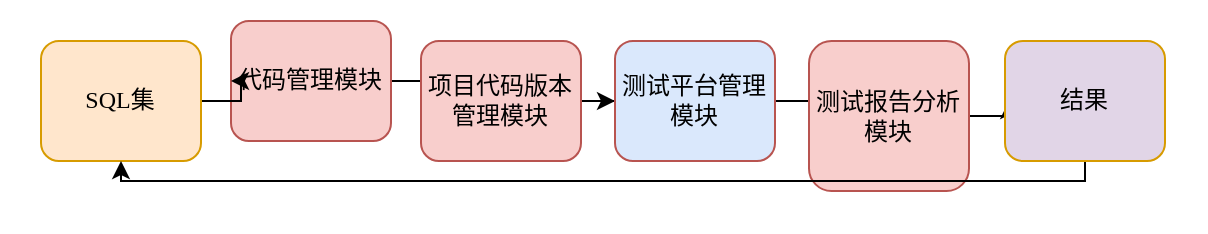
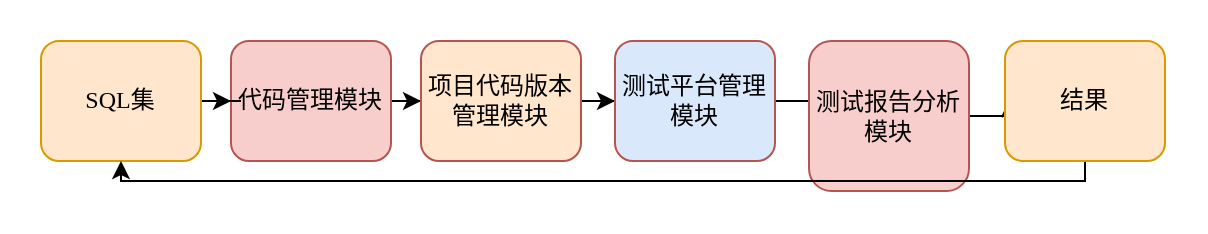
node "代码管理模块": moved (311, 81) -> (311, 101)
node "项目代码版本管理模块": fillcolor #f8cecc -> #ffe6cc
node "结果": fillcolor #e1d5e7 -> #ffe6cc
edge "测试报告分析模块" -> "结果": arrowhead classic -> open
